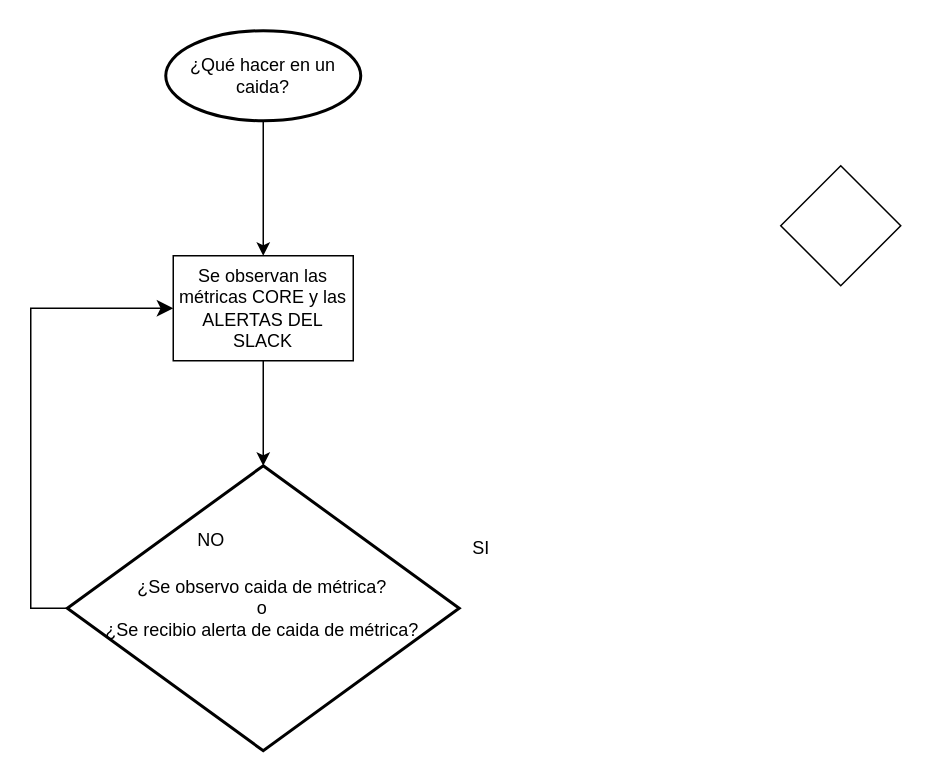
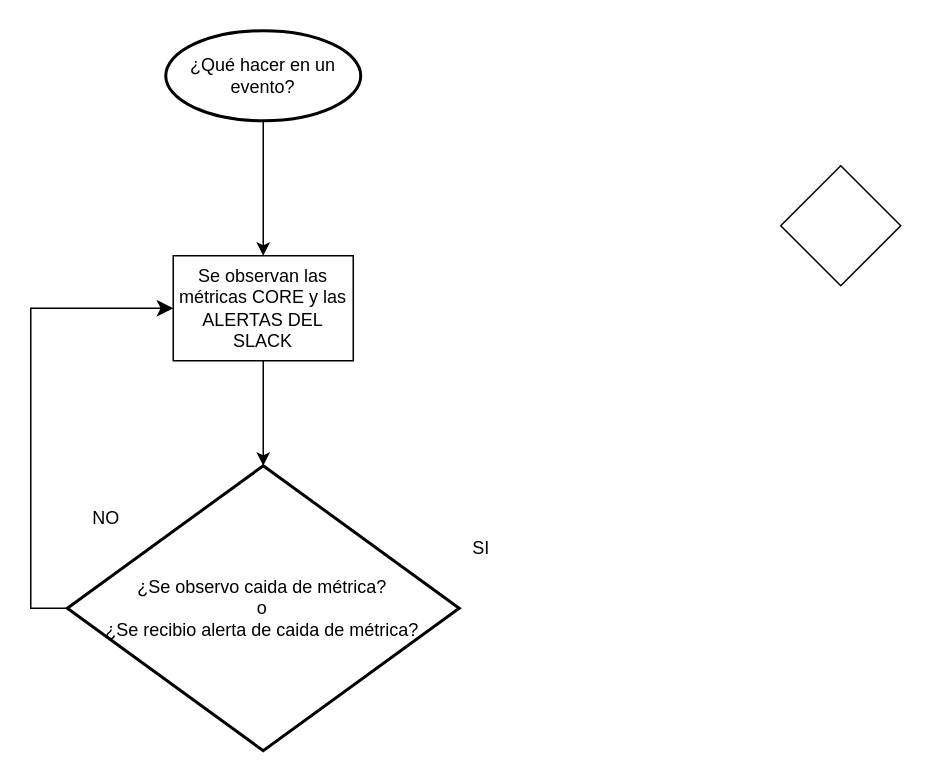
node "¿Qué hacer en un caida?": label "¿Qué hacer en un caida?" -> "¿Qué hacer en un evento?"
node "NO": moved (211, 541) -> (106, 518)
